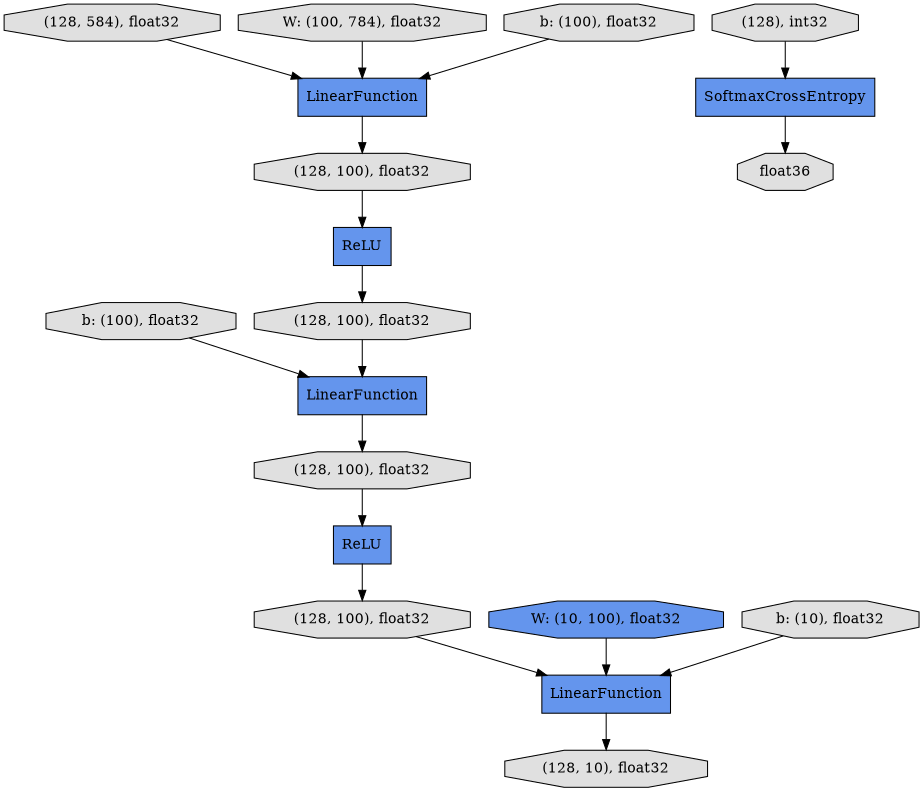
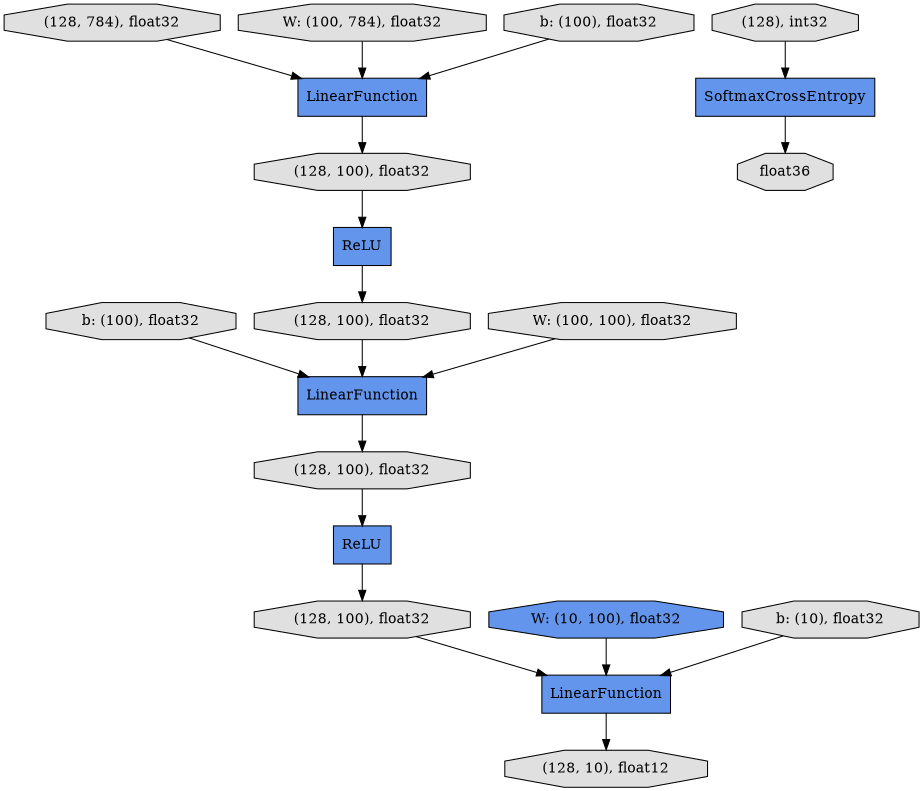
node "(128, 584), float32": label "(128, 584), float32" -> "(128, 784), float32"
node "W: (100, 100), float32": added
node "(128, 10), float32": label "(128, 10), float32" -> "(128, 10), float12"
